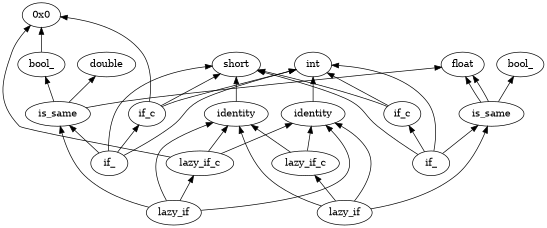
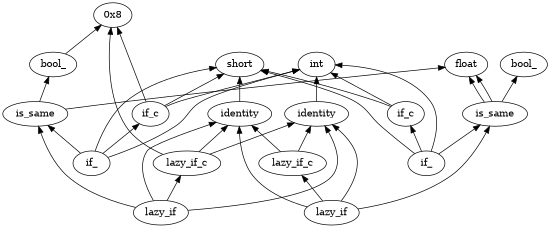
node "0x0": label "0x0" -> "0x8"
node "double": removed
